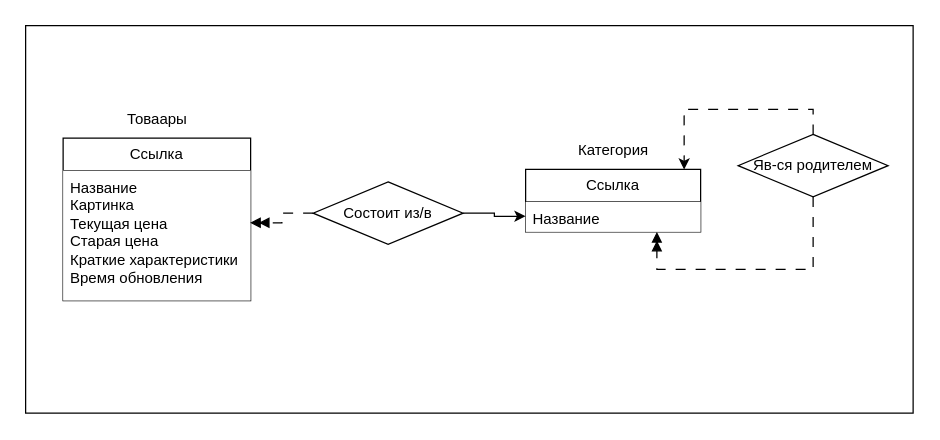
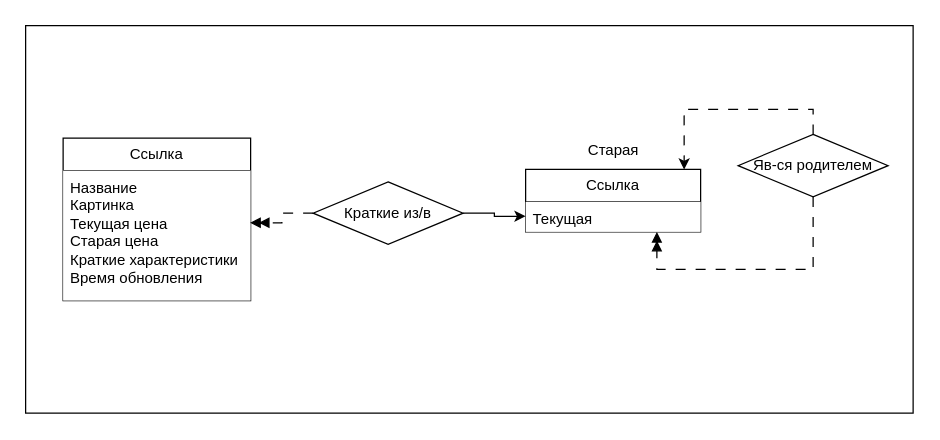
node "Товаары": removed
node "Категория": label "Категория" -> "Старая"
node "Состоит из/в": label "Состоит из/в" -> "Краткие из/в"
node "Название": label "Название" -> "Текущая"
